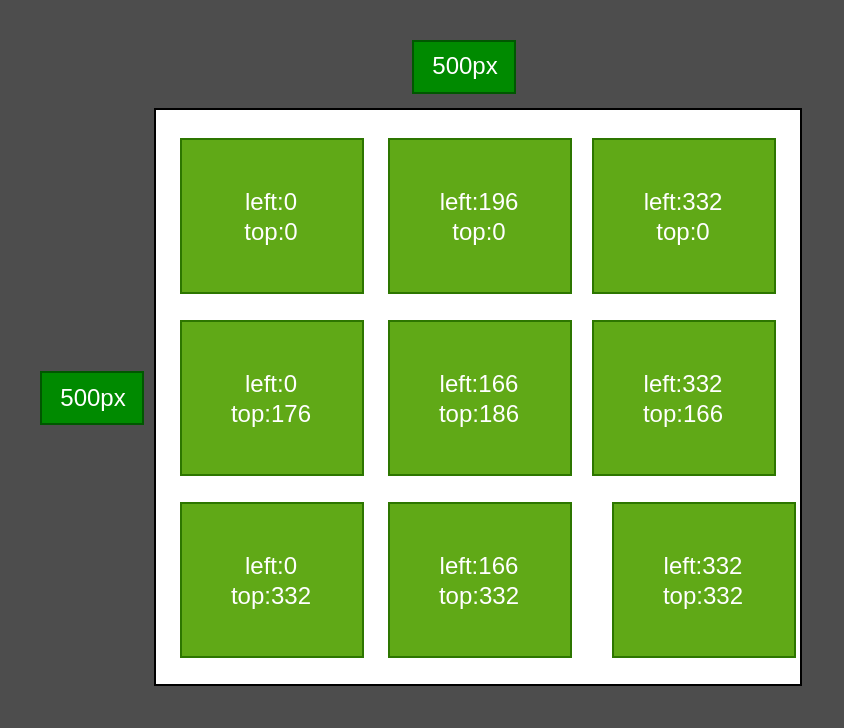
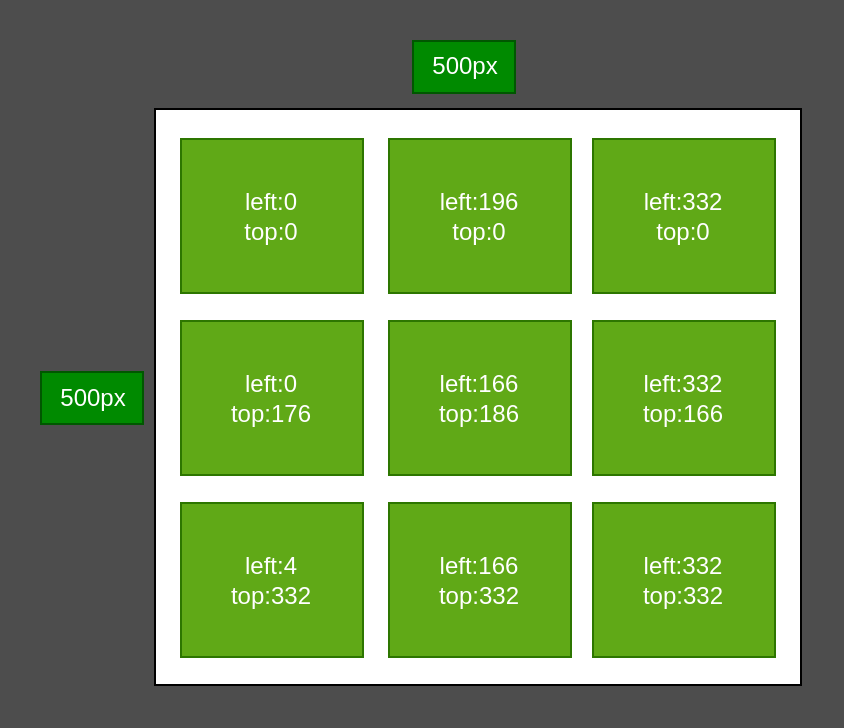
node "left:332 top:332": moved (704, 580) -> (684, 580)
node "left:0 top:332": label "left:0 top:332" -> "left:4 top:332"
